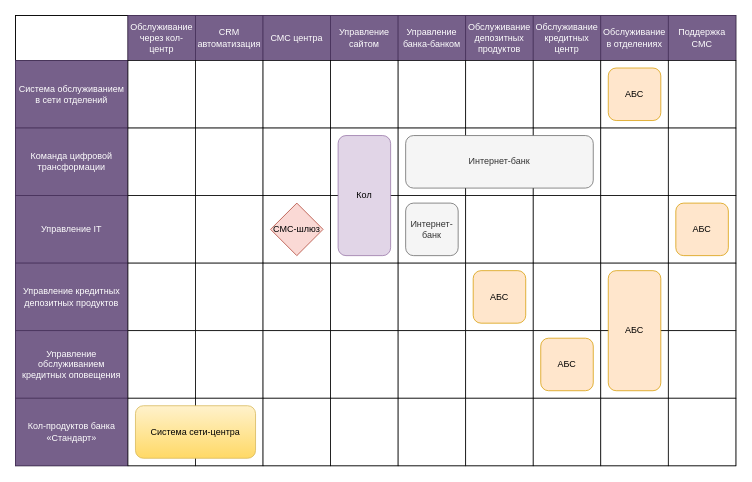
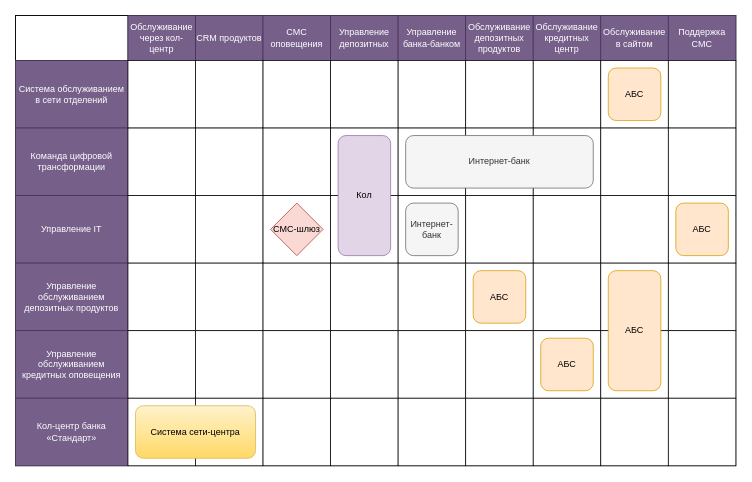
node "CRM автоматизация": label "CRM автоматизация" -> "CRM продуктов"
node "СМС центра": label "СМС центра" -> "СМС оповещения"
node "Управление сайтом": label "Управление сайтом" -> "Управление депозитных"
node "Обслуживание в отделениях": label "Обслуживание в отделениях" -> "Обслуживание в сайтом"
node "Управление кредитных депозитных продуктов": label "Управление кредитных депозитных продуктов" -> "Управление обслуживанием депозитных продуктов"
node "Кол-продуктов банка «Стандарт»": label "Кол-продуктов банка «Стандарт»" -> "Кол-центр банка «Стандарт»"
